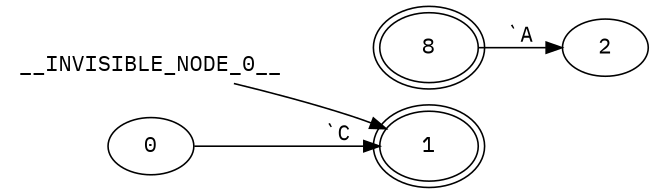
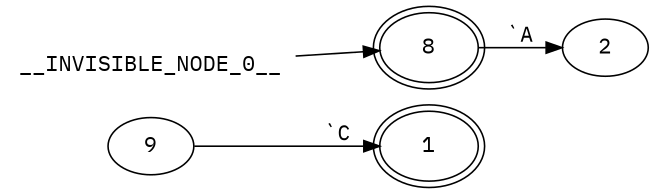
edge "__INVISIBLE_NODE_0__" -> "1": now "__INVISIBLE_NODE_0__" -> "8"
node "0": label "0" -> "9"
